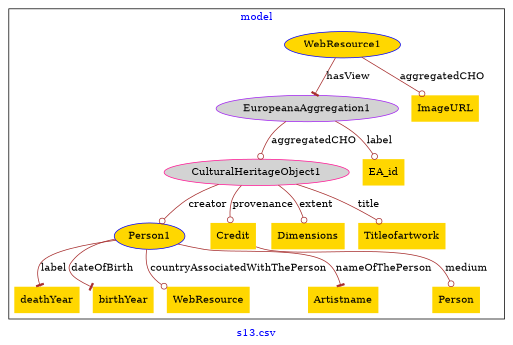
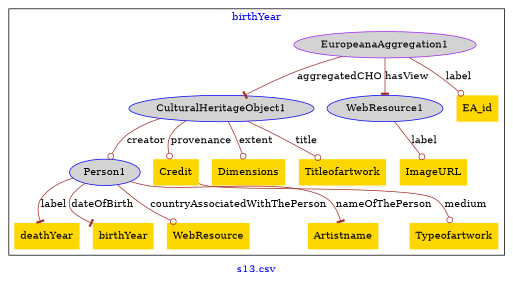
cluster "model": label "model" -> "birthYear"
node "WebResource1": fillcolor gold -> lightgray
edge "WebResource1" -> "EuropeanaAggregation1": reversed
edge "WebResource1" -> "ImageURL": label "aggregatedCHO" -> "label"
edge "EuropeanaAggregation1" -> "CulturalHeritageObject1": arrowhead odot -> tee
node "CulturalHeritageObject1": color deeppink -> blue
node "Person1": fillcolor gold -> lightgray
node "Person": label "Person" -> "Typeofartwork"
